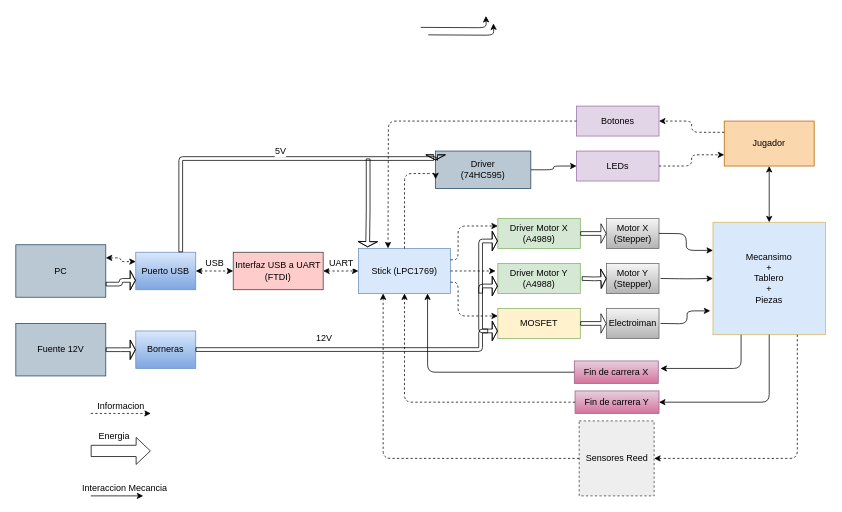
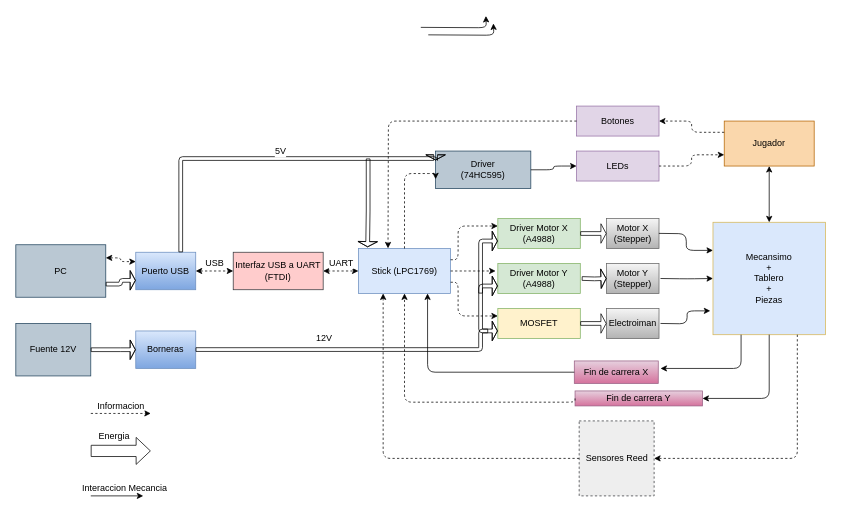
node "Driver Motor X (A4989)": label "Driver Motor X (A4989)" -> "Driver Motor X (A4988)"
node "Fuente 12V": size 90x53 -> 75x53
node "Fin de carrera Y": size 84x23 -> 128x15
